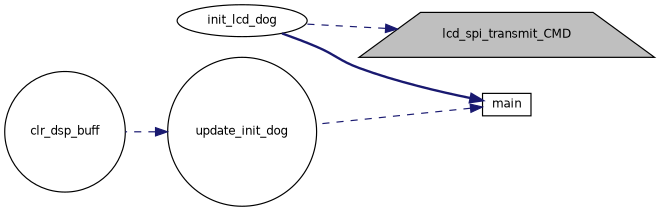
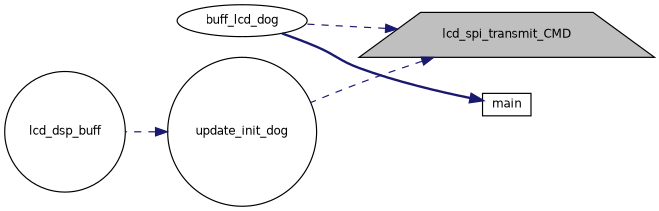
node "init_lcd_dog": label "init_lcd_dog" -> "buff_lcd_dog"
edge "update_init_dog" -> "main": now "update_init_dog" -> "lcd_spi_transmit_CMD"
node "clr_dsp_buff": label "clr_dsp_buff" -> "lcd_dsp_buff"
